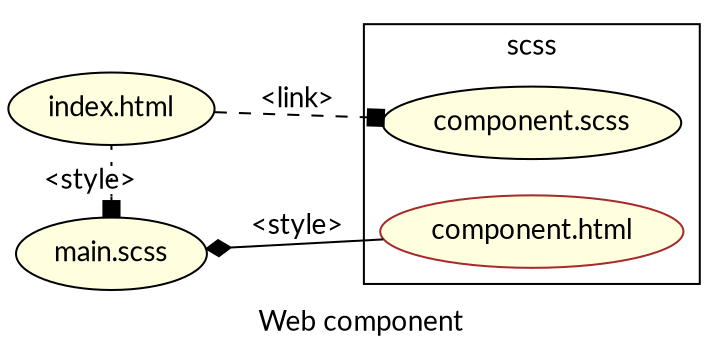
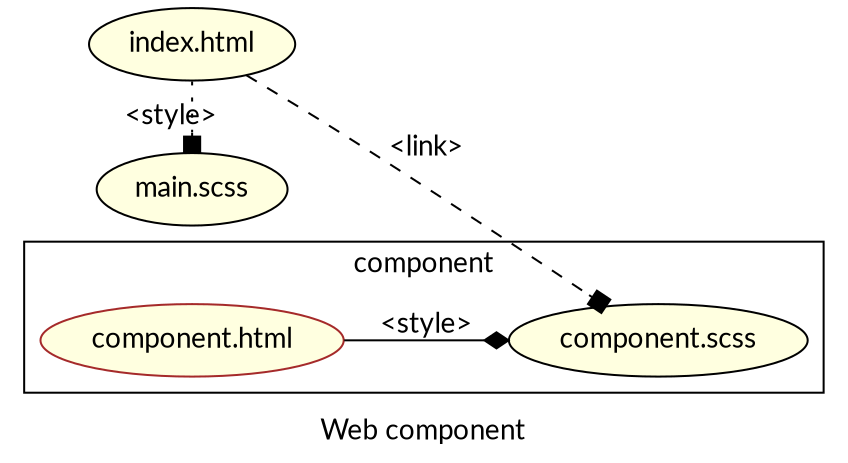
cluster "scss": label "scss" -> "component"
edge "component.html" -> "main.scss": now "component.html" -> "component.scss"
